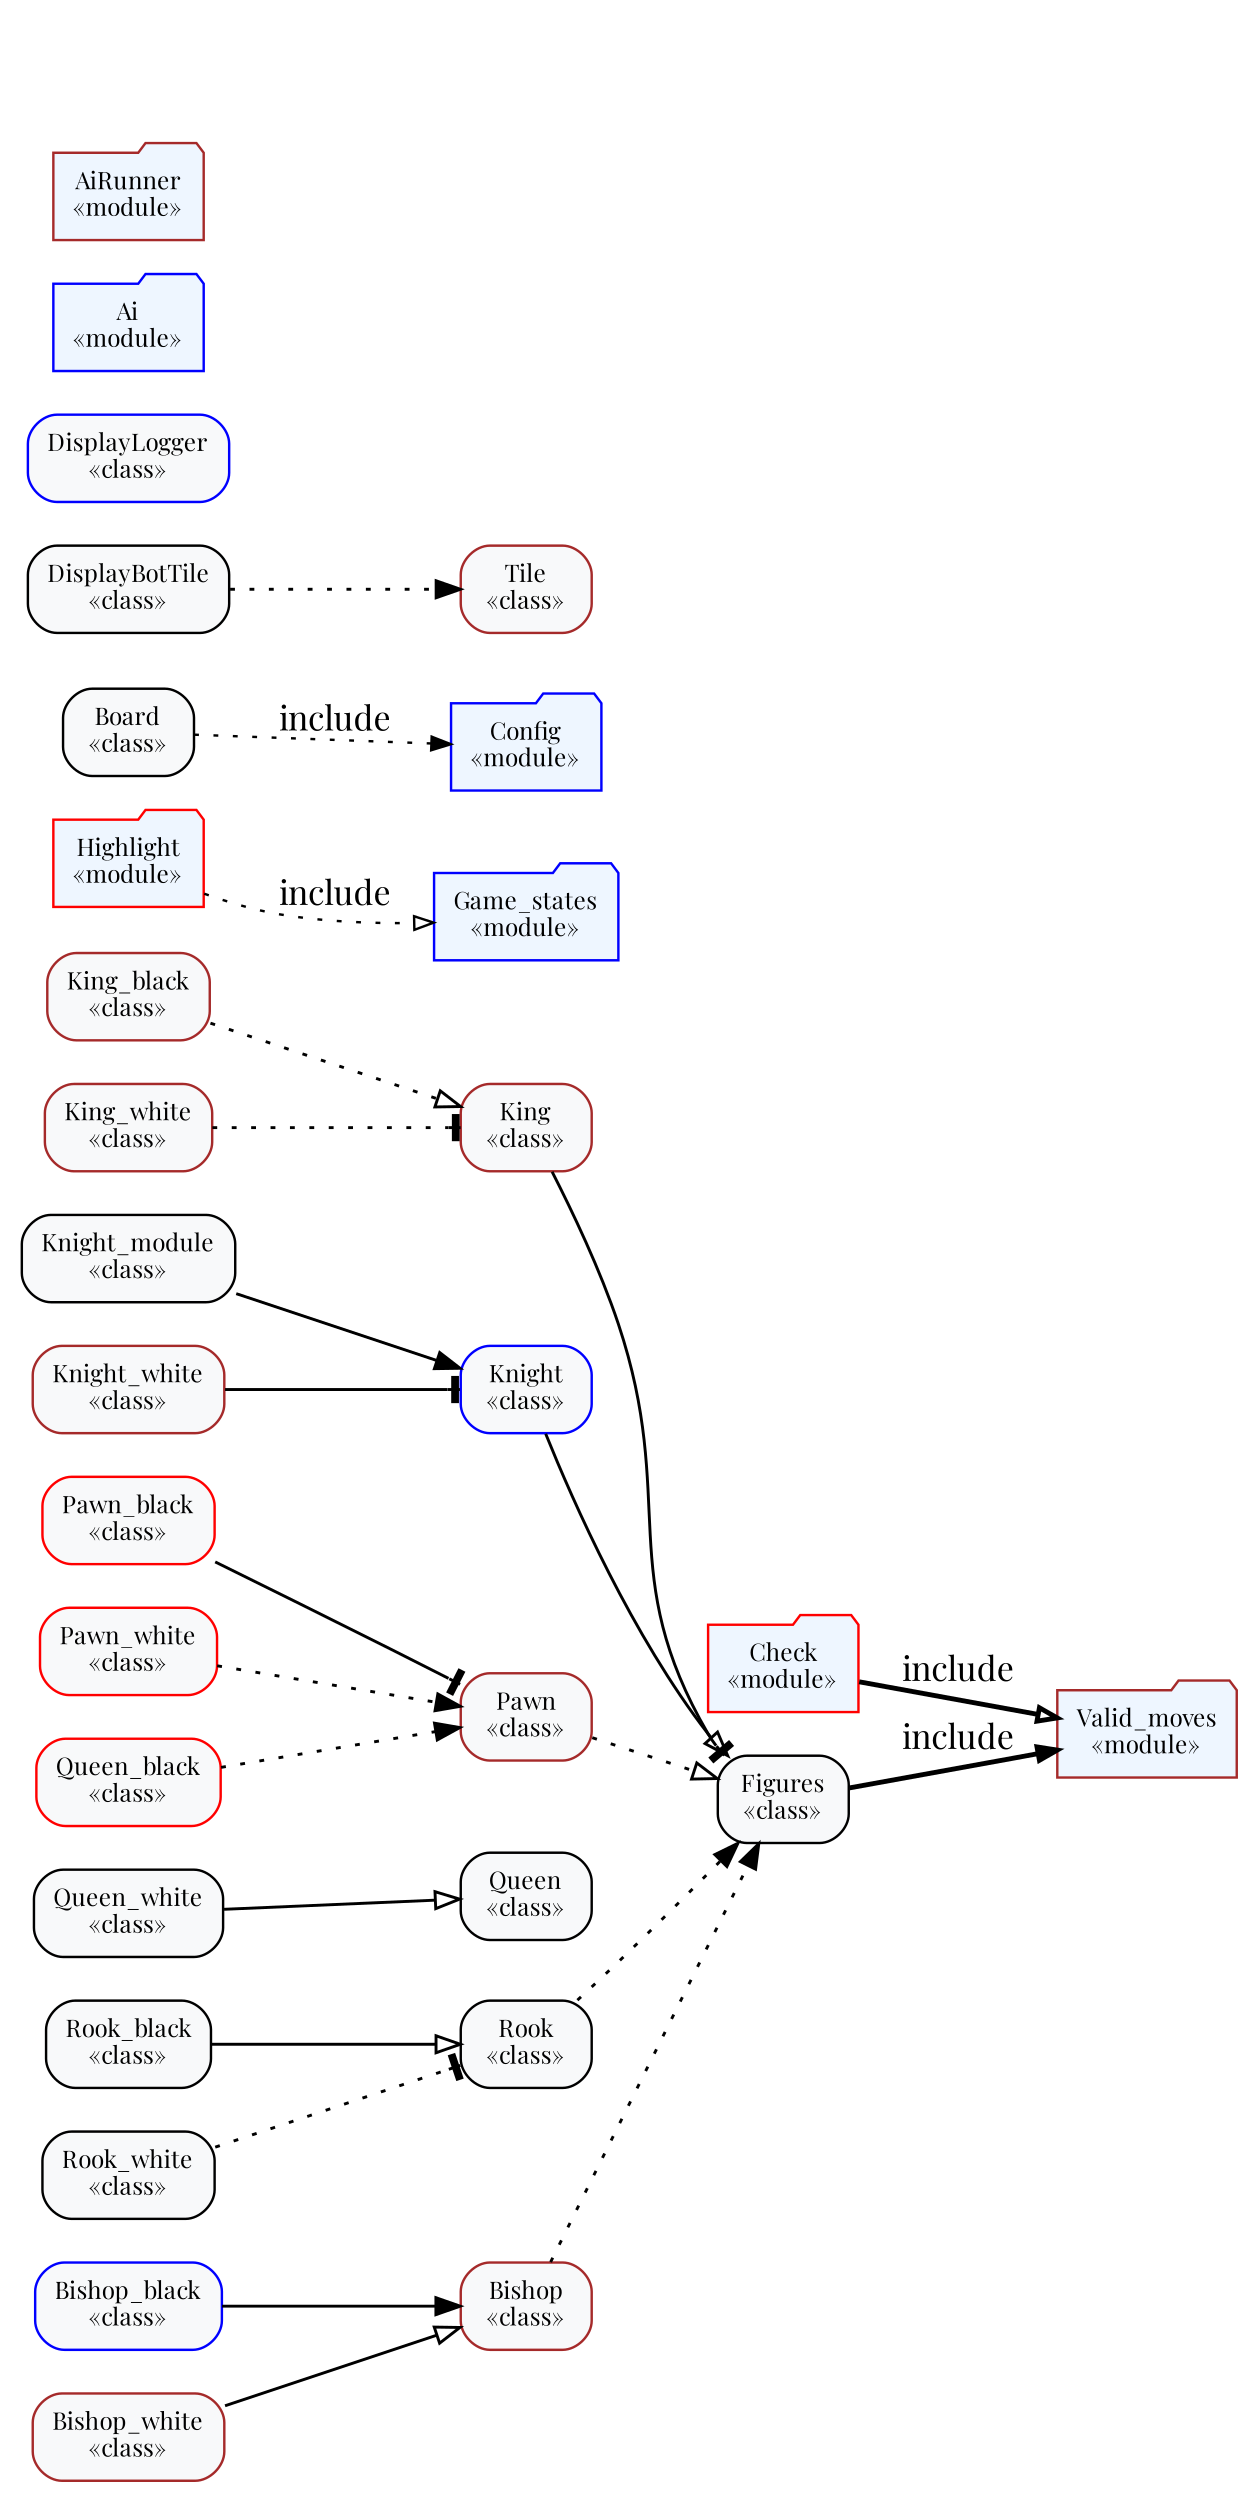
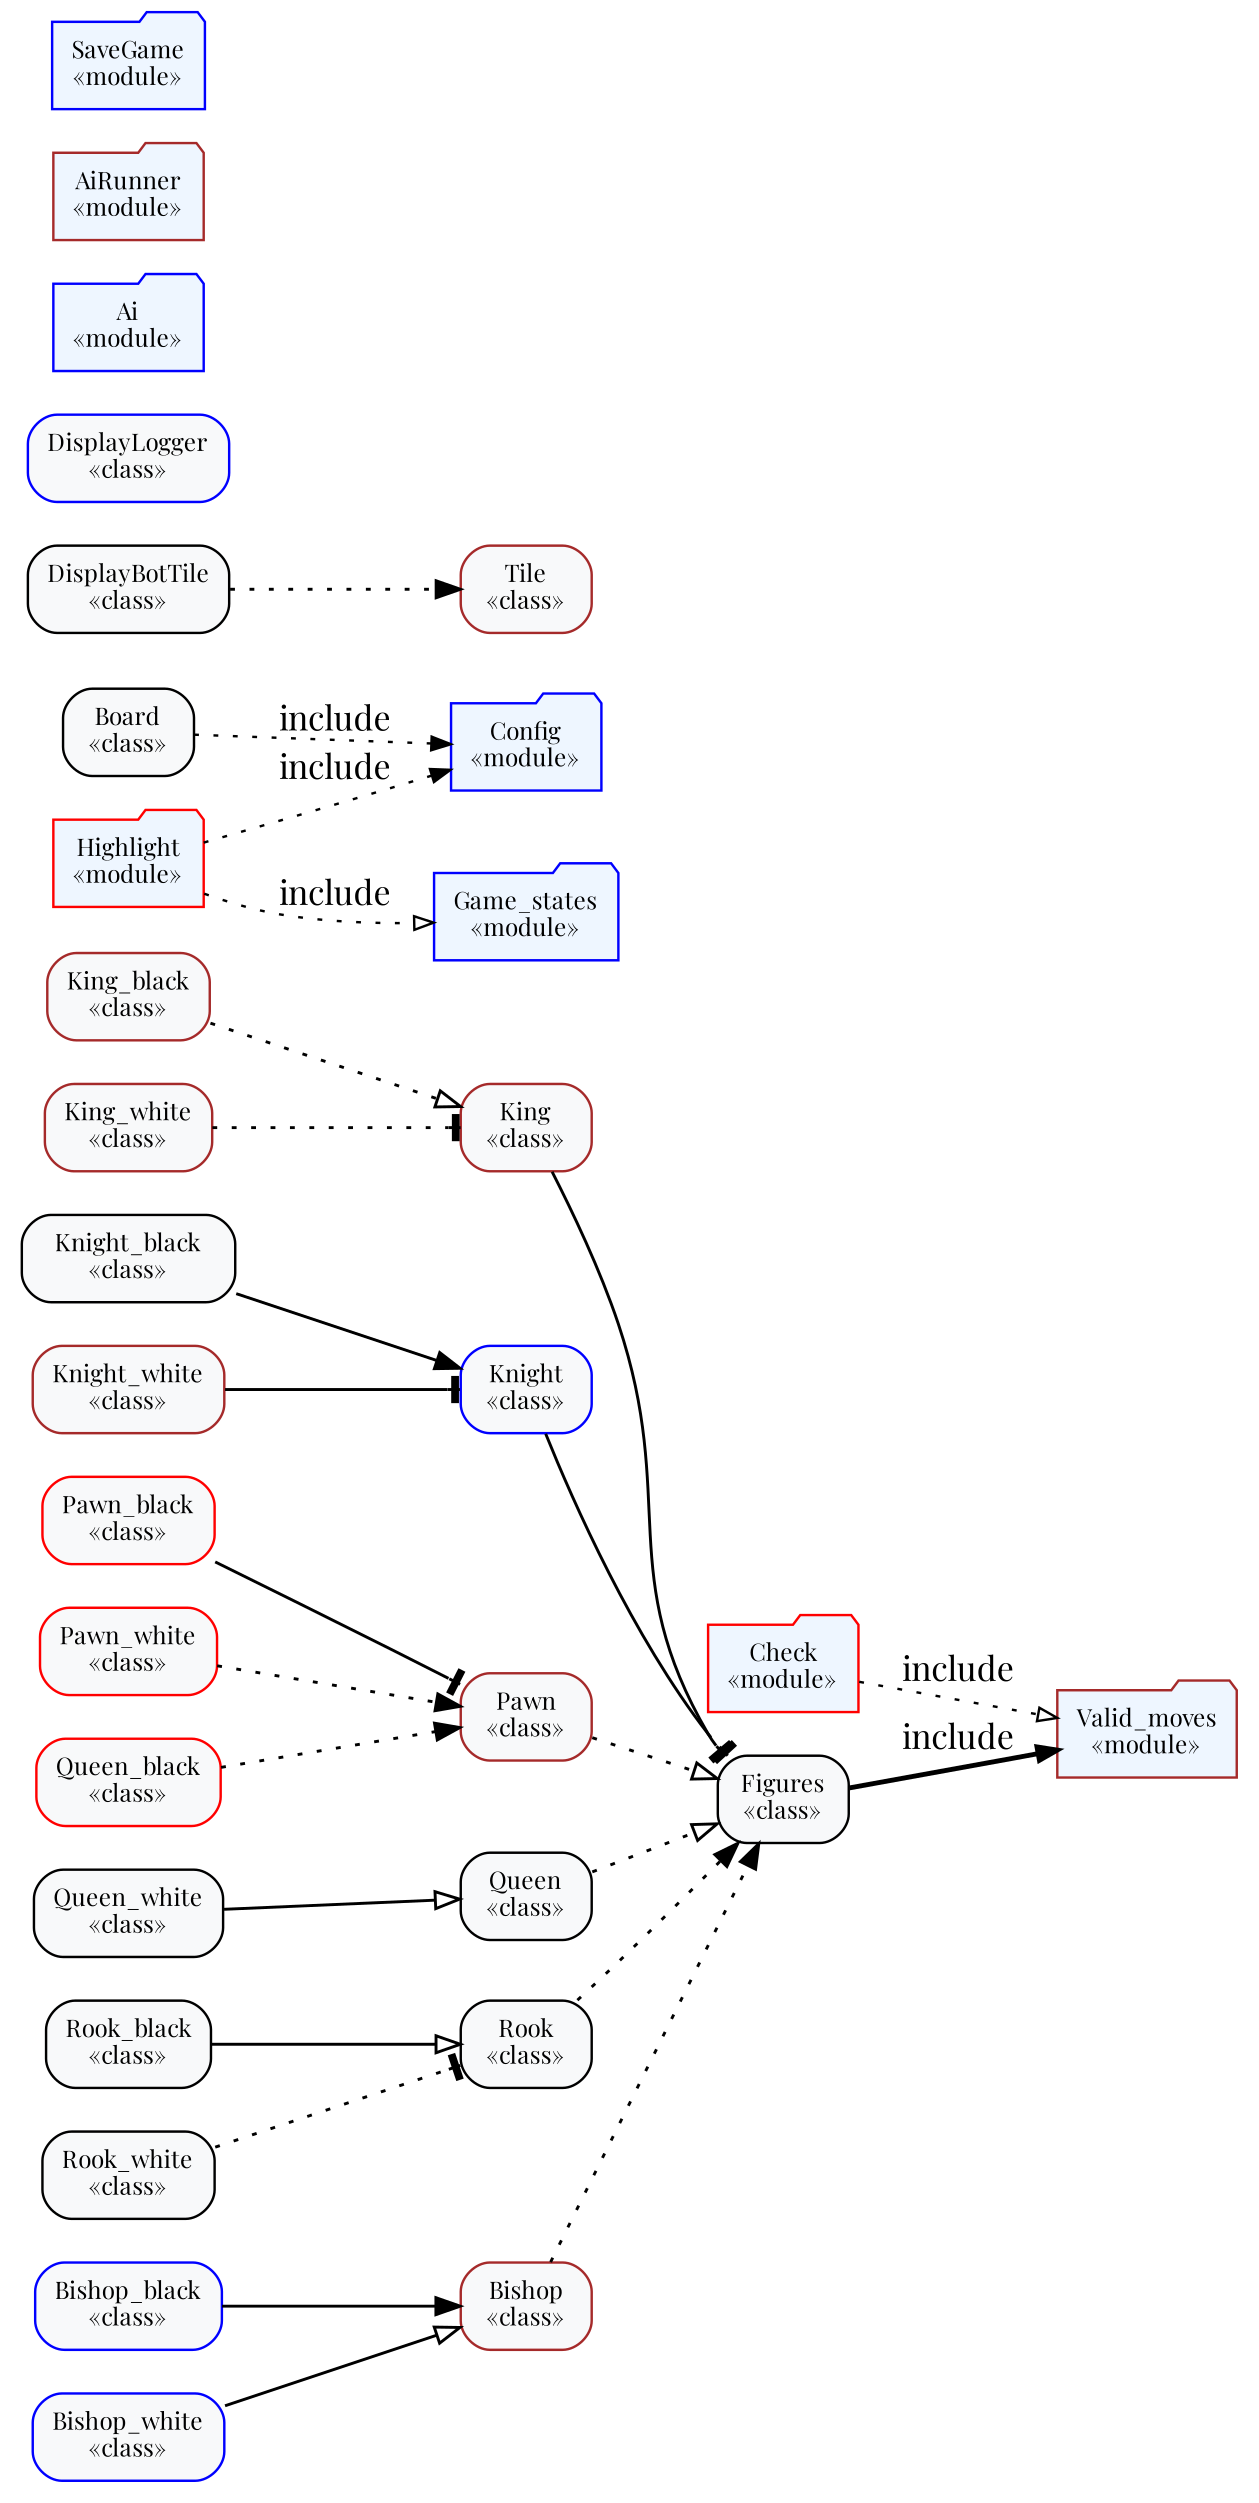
node "SaveGame «module»": added
edge "Highlight «module»" -> "Config «module»": added, label "include"
node "Knight_module «class»": label "Knight_module «class»" -> "Knight_black «class»"
edge "Knight «class»" -> "Figures «class»": arrowhead onormal -> tee
edge "Check «module»" -> "Valid_moves «module»": style bold -> dotted
edge "Queen «class»" -> "Figures «class»": added
node "Bishop_white «class»": color brown -> blue
